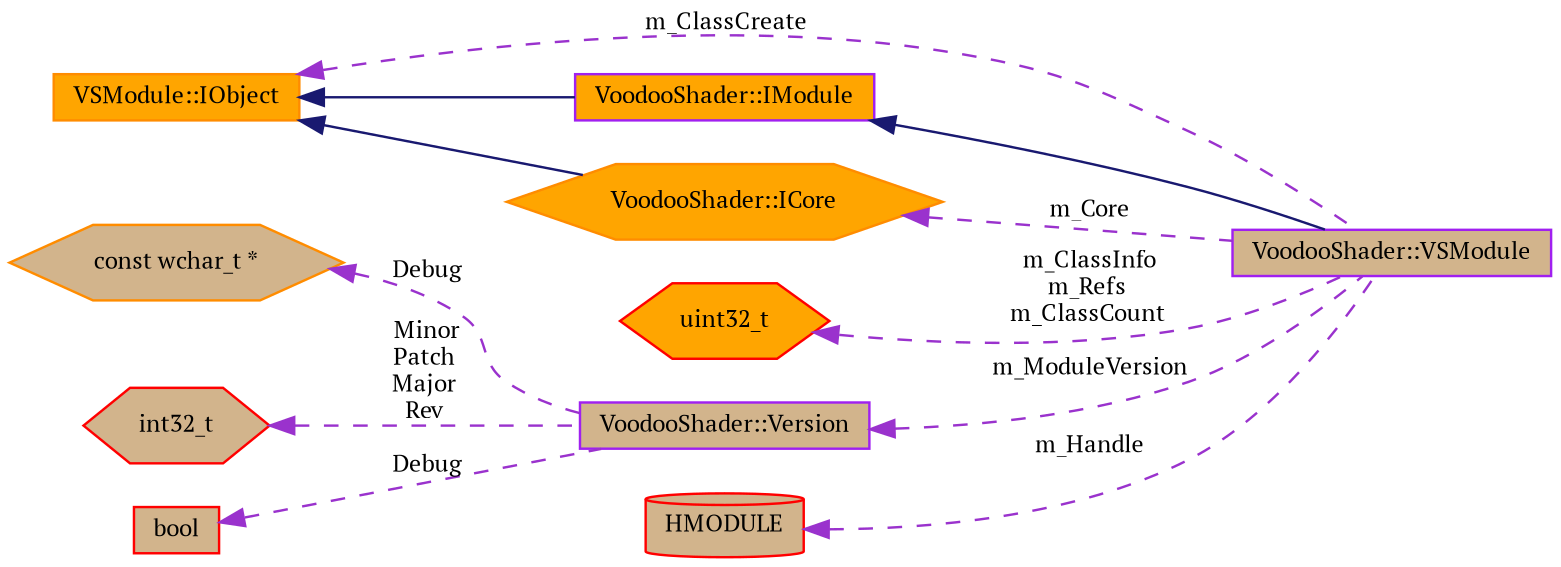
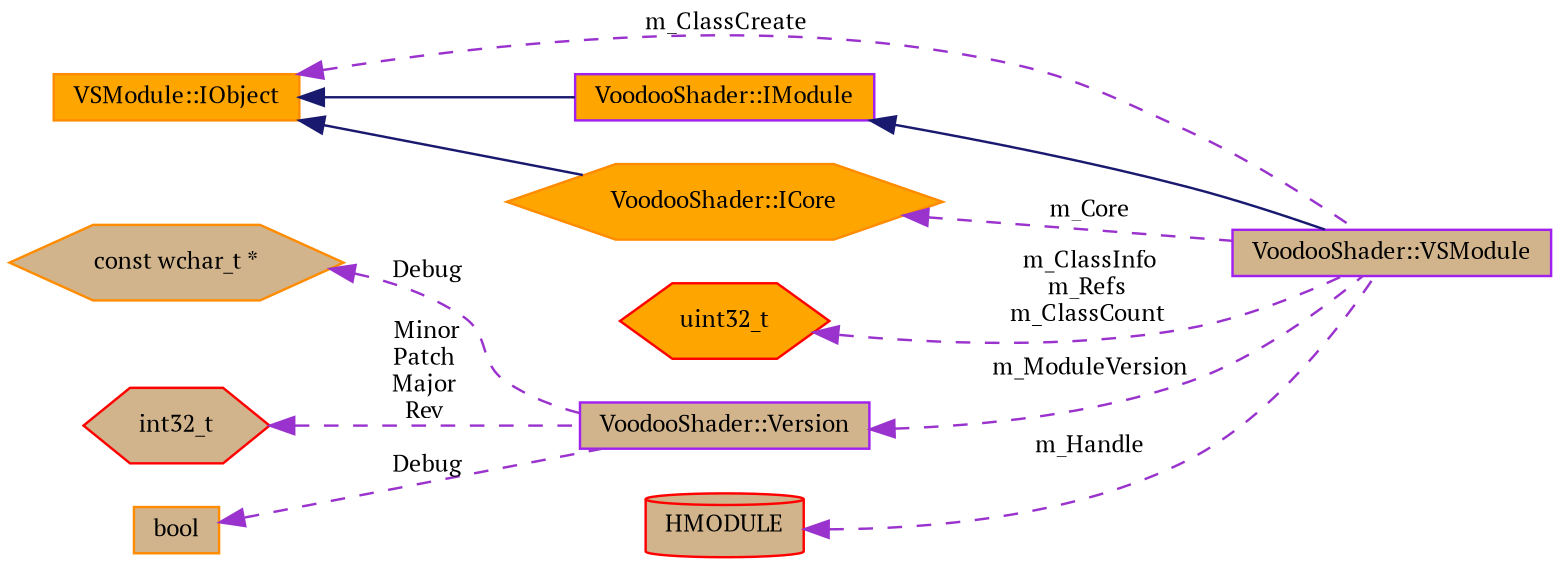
node "bool": color red -> darkorange
